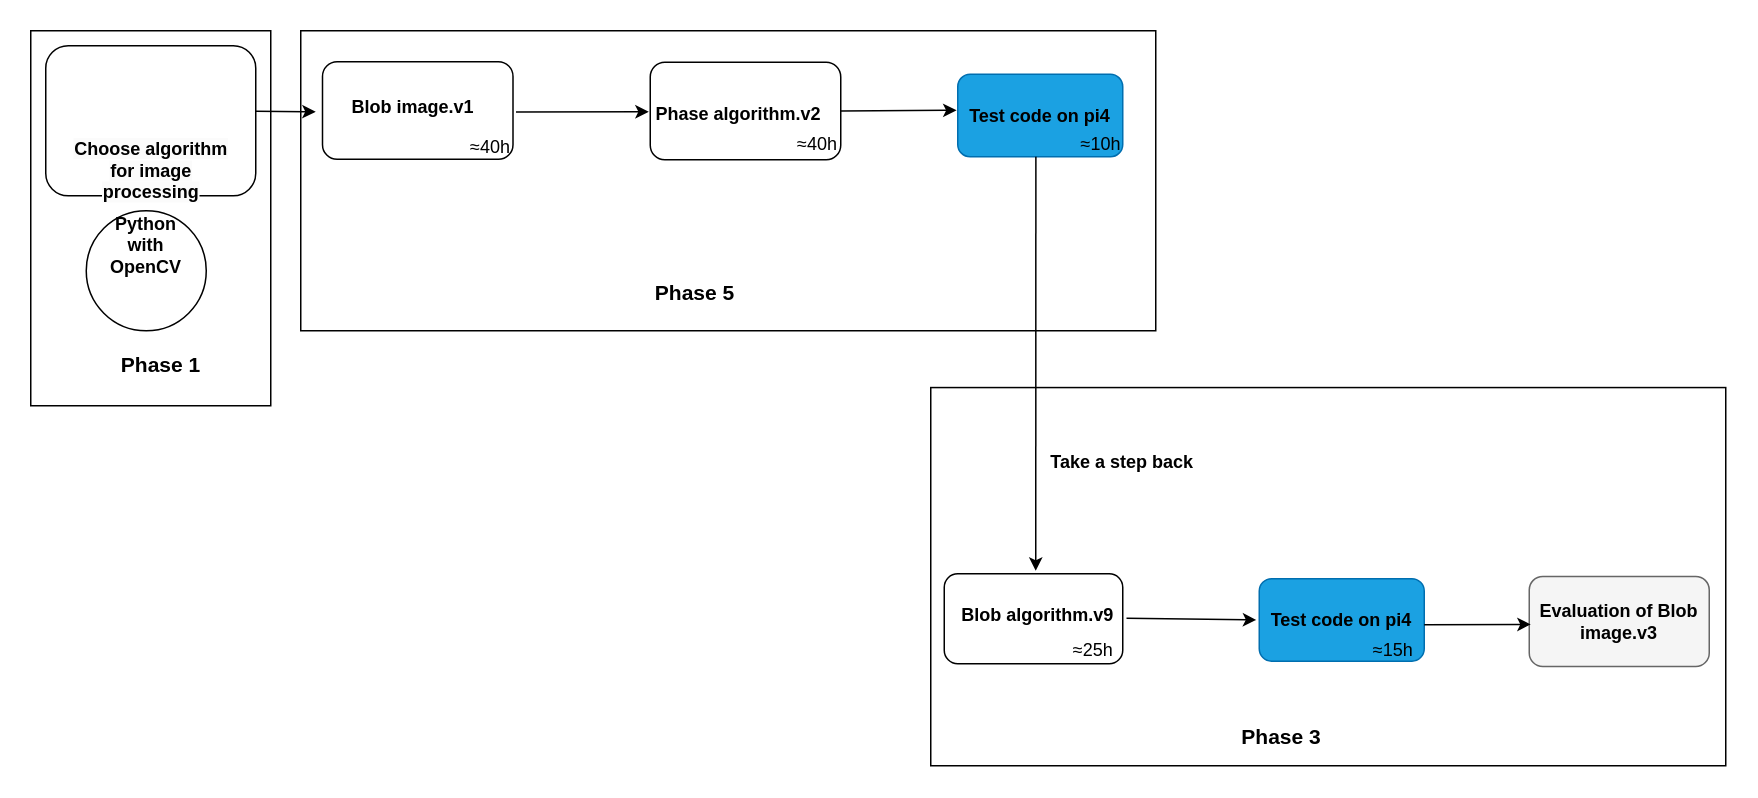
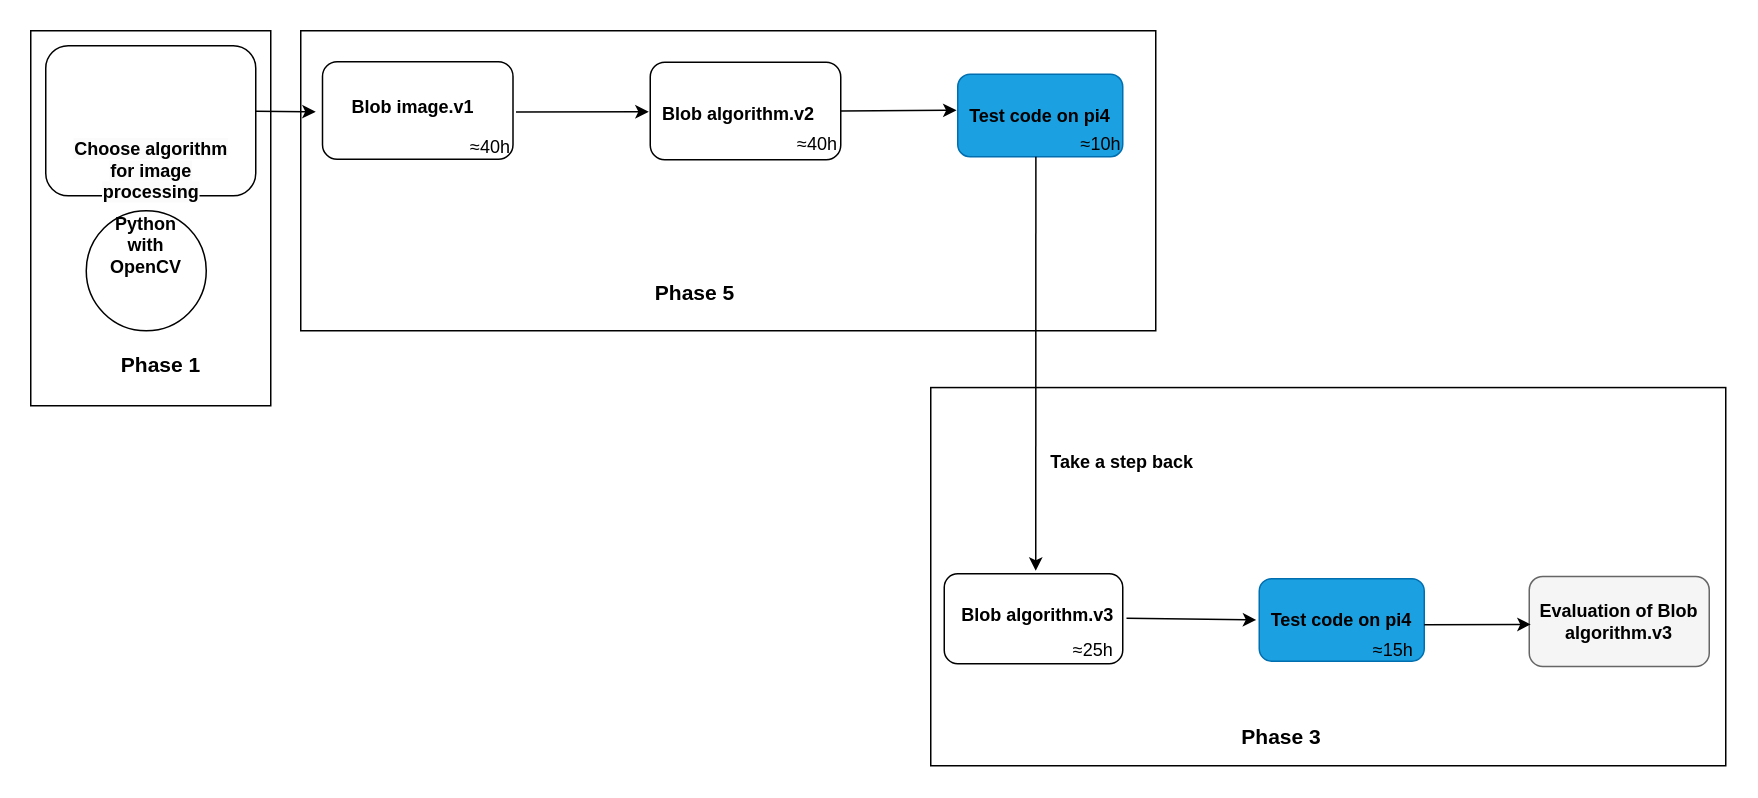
node "Phase algorithm.v2": label "Phase algorithm.v2" -> "Blob algorithm.v2"
node "Blob algorithm.v9": label "Blob algorithm.v9" -> "Blob algorithm.v3"
node "Evaluation of Blob image.v3": label "Evaluation of Blob image.v3" -> "Evaluation of Blob algorithm.v3"
